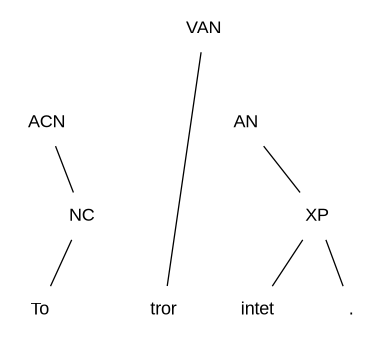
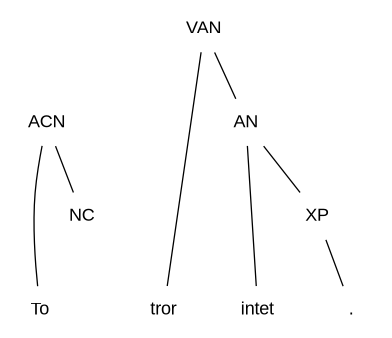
edge "VAN" -- "AN": added
edge "NC" -- "To": now "ACN" -- "To"
edge "XP" -- "intet": now "AN" -- "intet"
